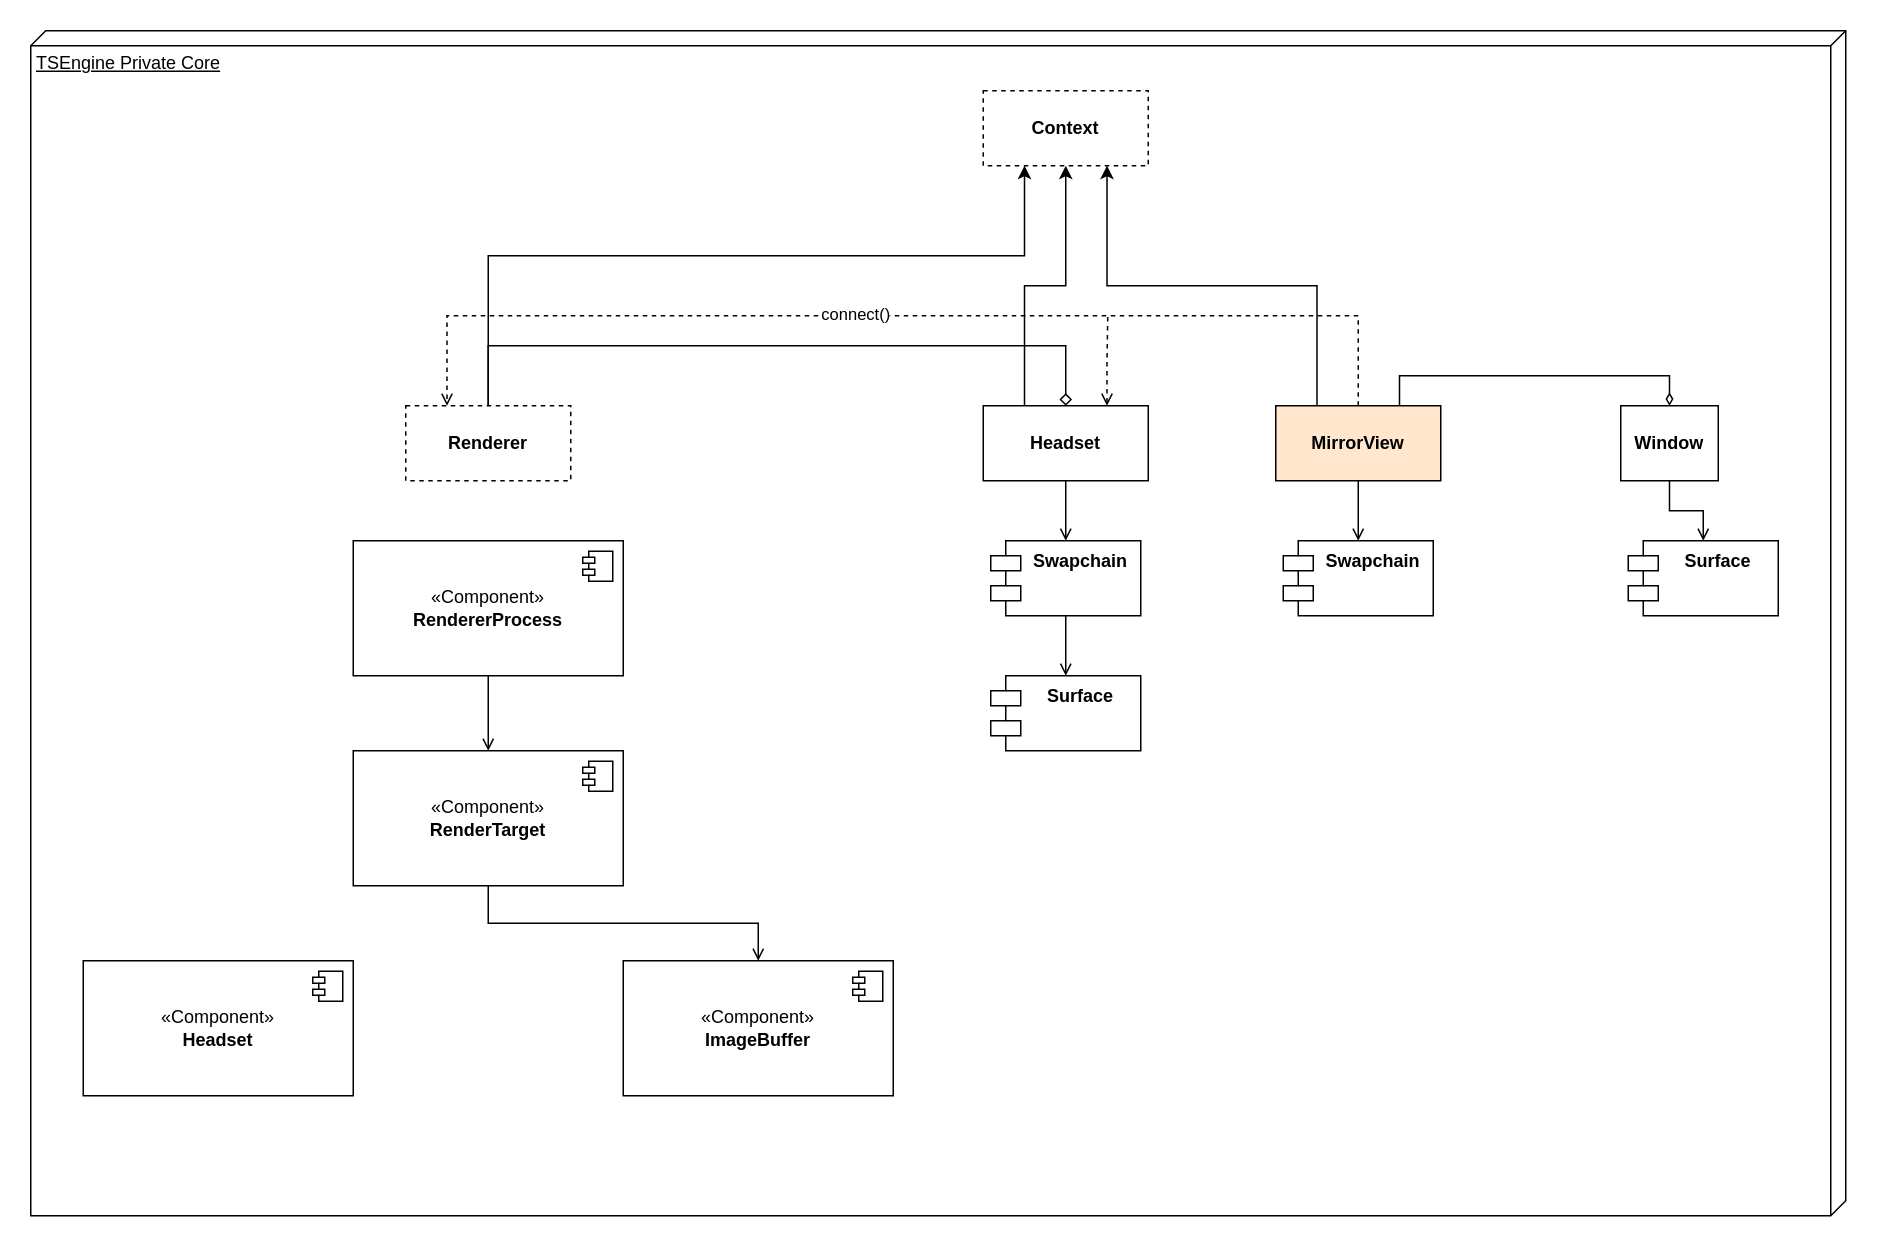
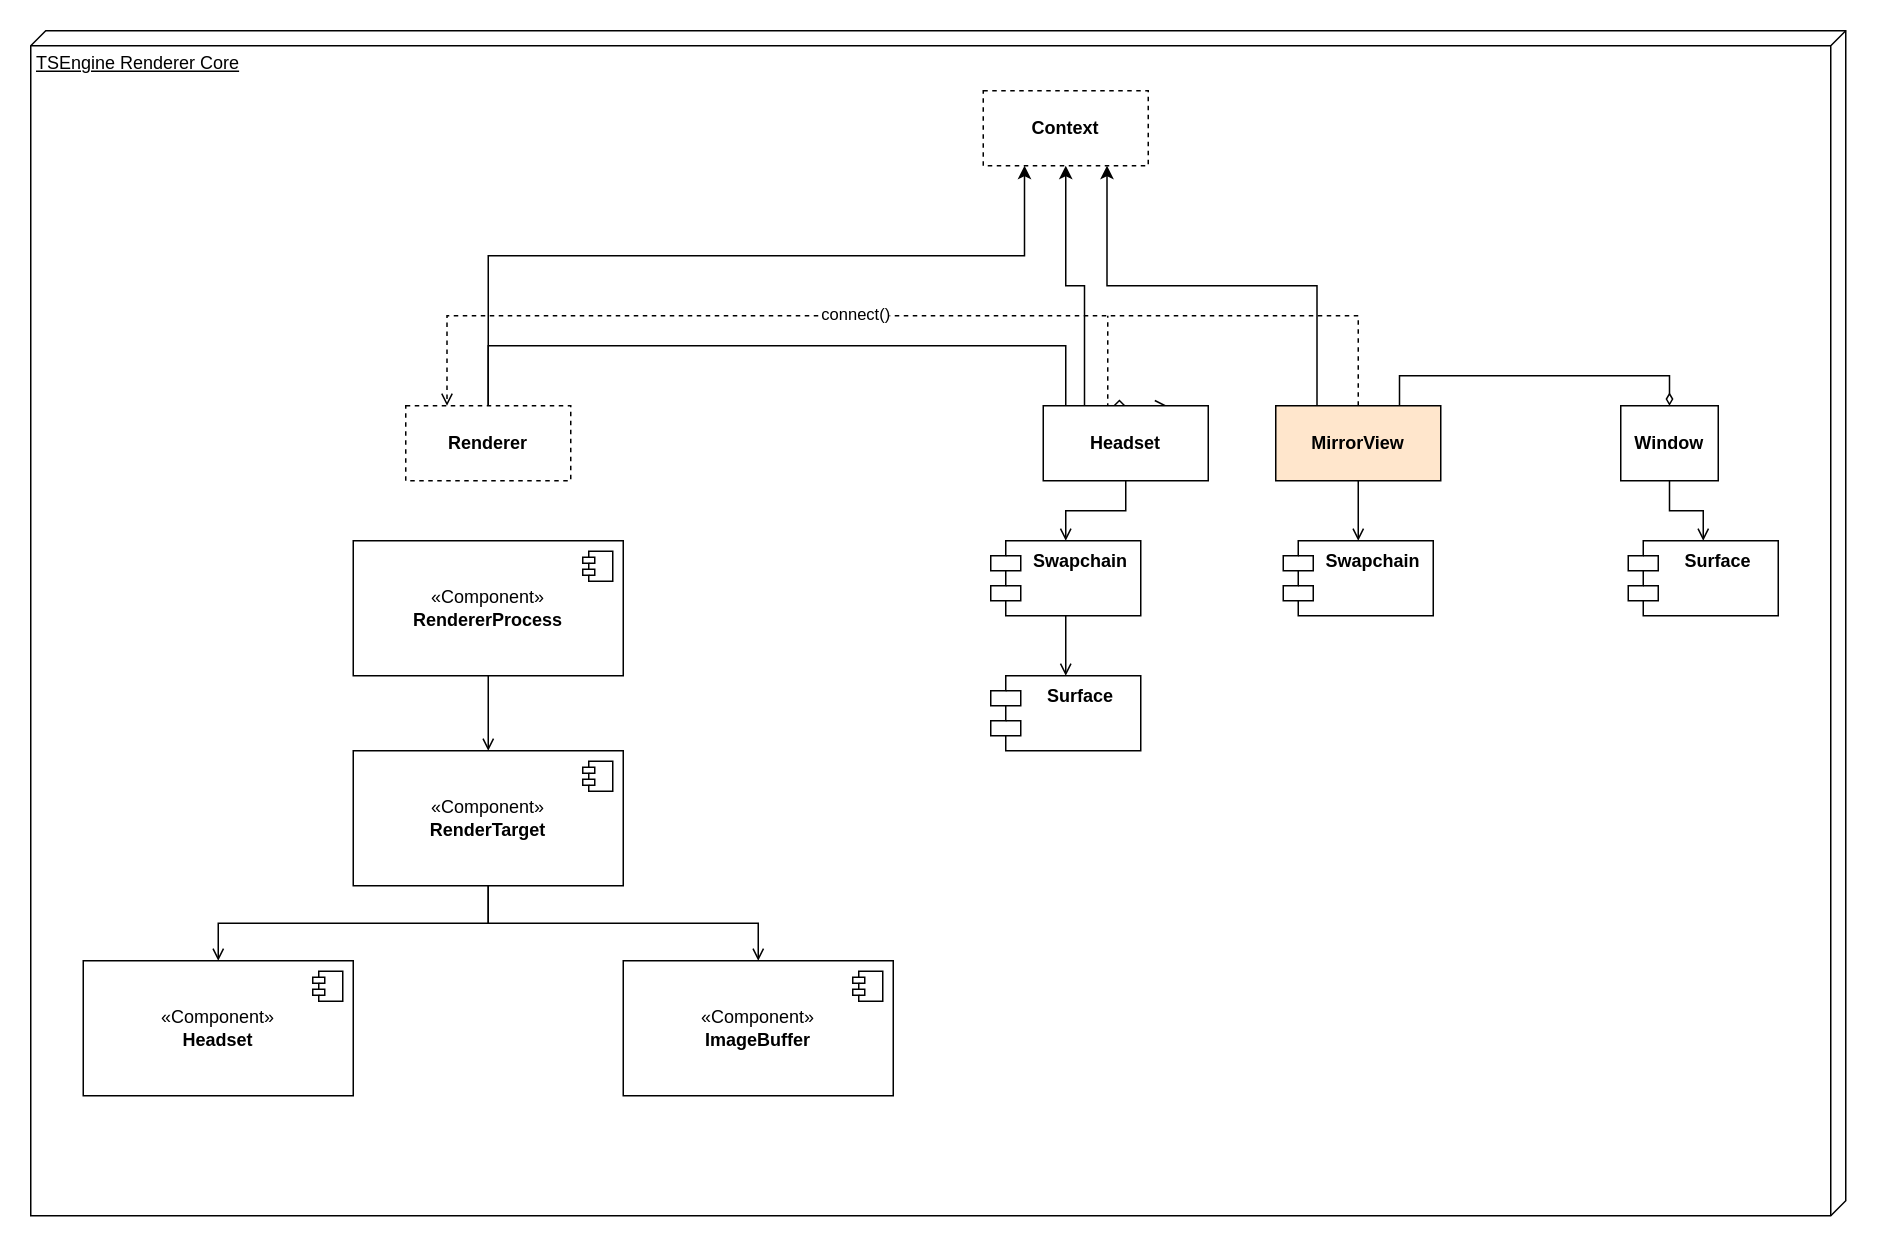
node "TSEngine Private Core": label "TSEngine Private Core" -> "TSEngine Renderer Core"
node "Headset": moved (1066, 443) -> (1126, 443)
edge "«Component»RenderTarget" -> "«Component»Headset": added
